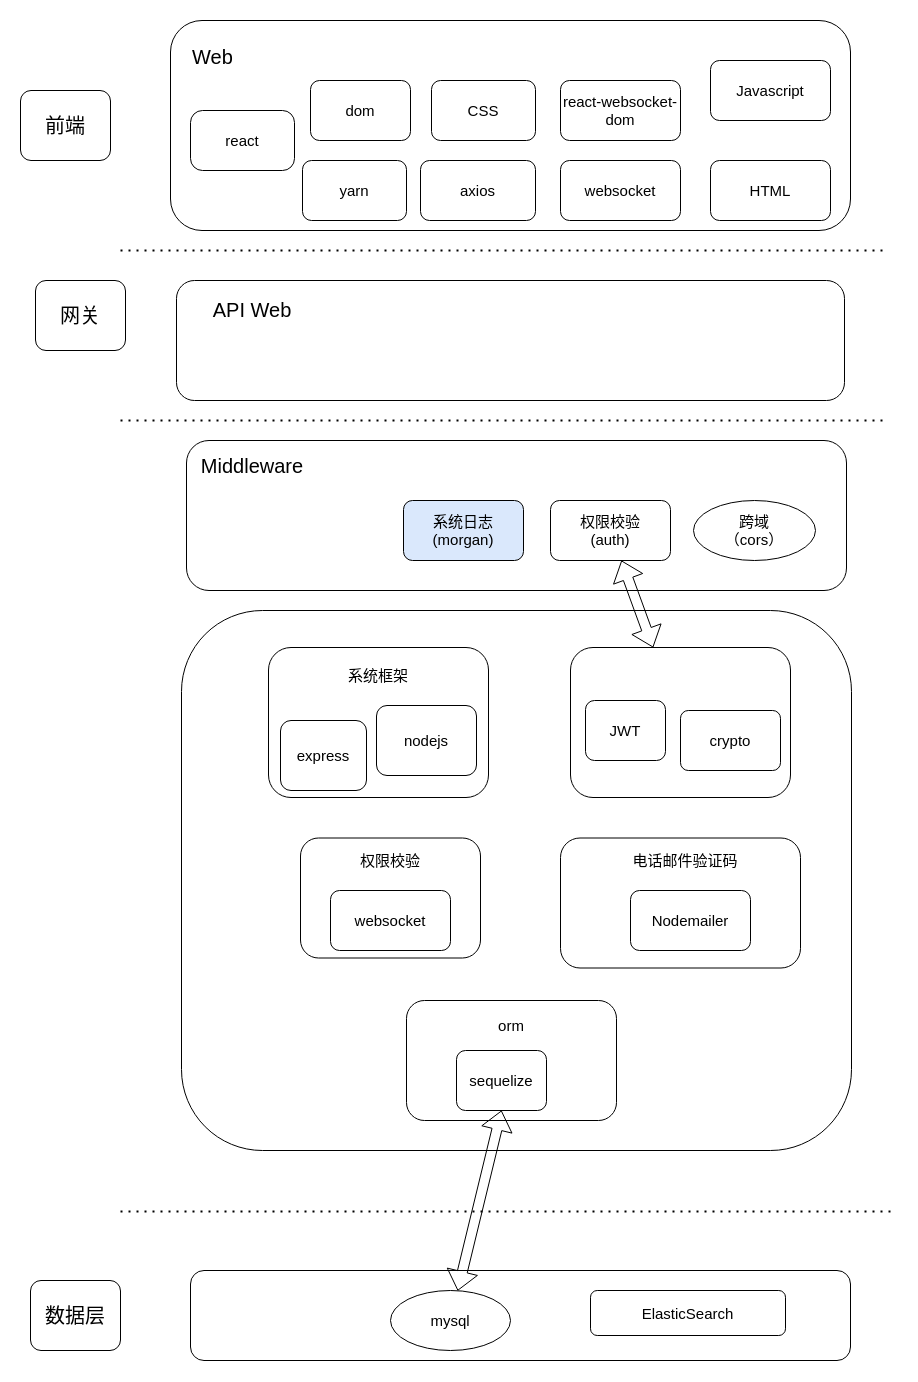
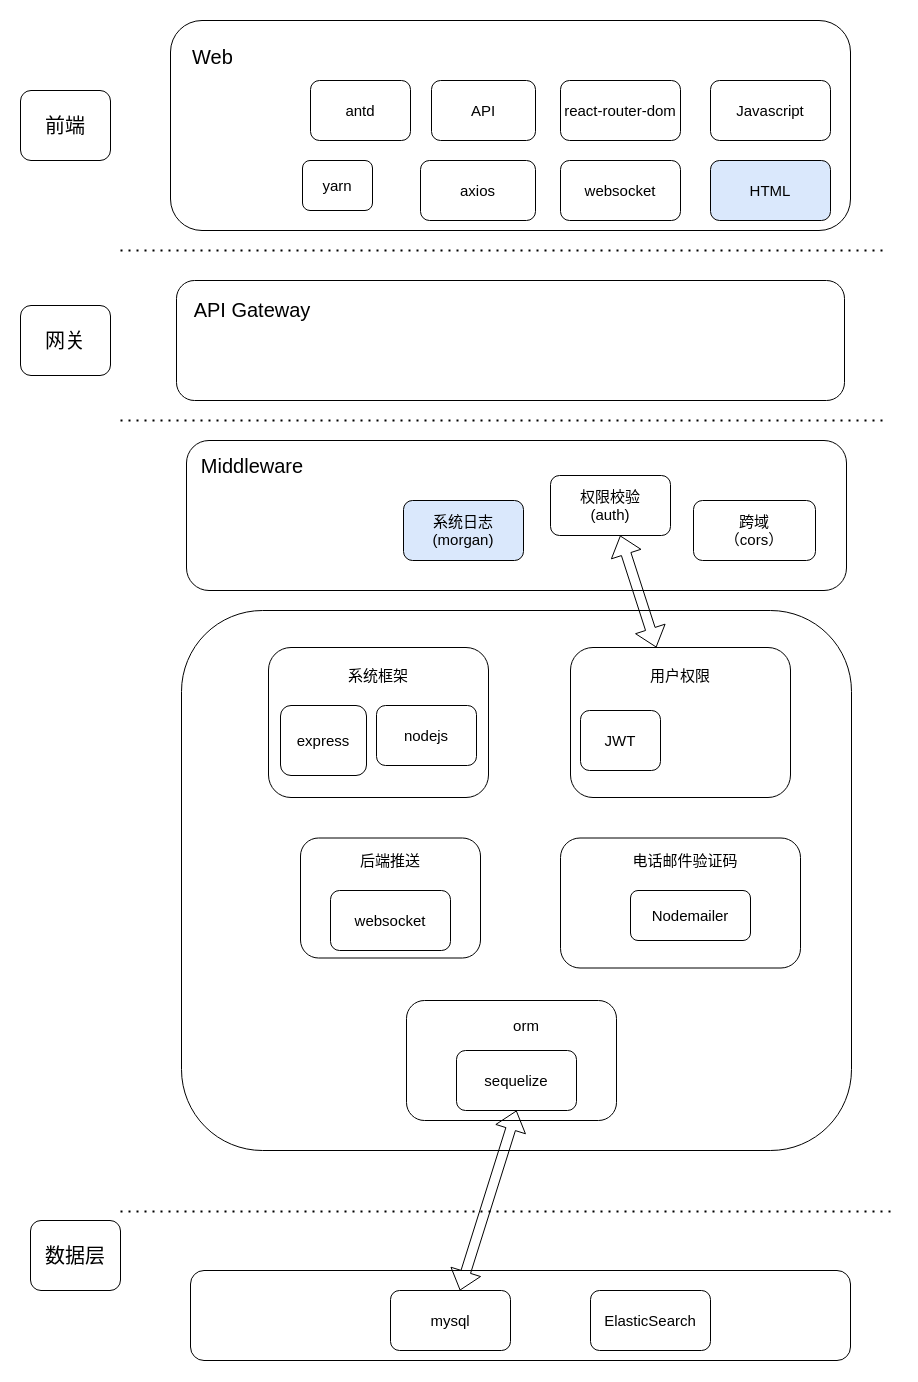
node "Javascript": moved (771, 91) -> (771, 111)
node "dom": label "dom" -> "antd"
node "CSS": label "CSS" -> "API"
node "react-websocket-dom": label "react-websocket-dom" -> "react-router-dom"
node "react": removed
node "yarn": size 104x60 -> 70x50
node "HTML": fillcolor #ffffff -> #dae8fc
node "API Web": label "API Web" -> "API Gateway"
node "网关": moved (81, 316) -> (66, 341)
node "权限校验 (auth)": moved (611, 531) -> (611, 506)
node "跨域 （cors）": shape ellipse -> rounded rectangle
node "用户权限": added
node "JWT": moved (626, 731) -> (621, 741)
node "nodejs": size 100x70 -> 100x60
node "crypto": removed
node "express": moved (324, 756) -> (324, 741)
node "权限校验": label "权限校验" -> "后端推送"
node "Nodemailer": size 120x60 -> 120x50
node "orm": moved (512, 1026) -> (527, 1026)
node "sequelize": size 90x60 -> 120x60
node "ElasticSearch": size 195x45 -> 120x60
node "数据层": moved (76, 1316) -> (76, 1256)
node "mysql": shape ellipse -> rounded rectangle
